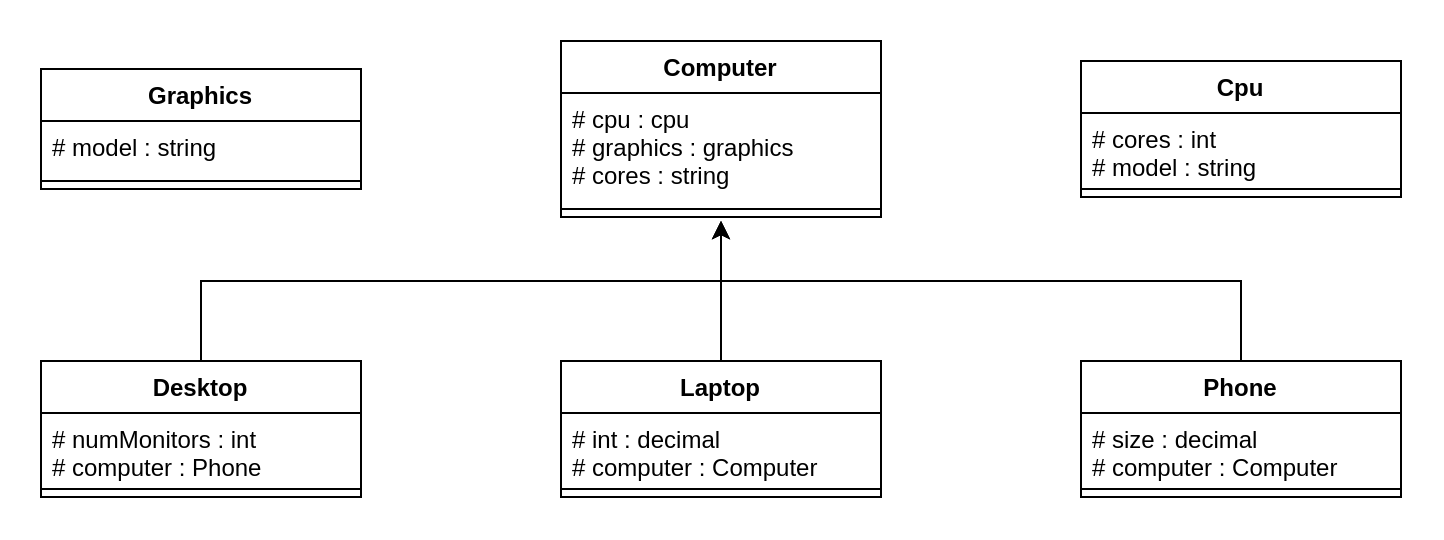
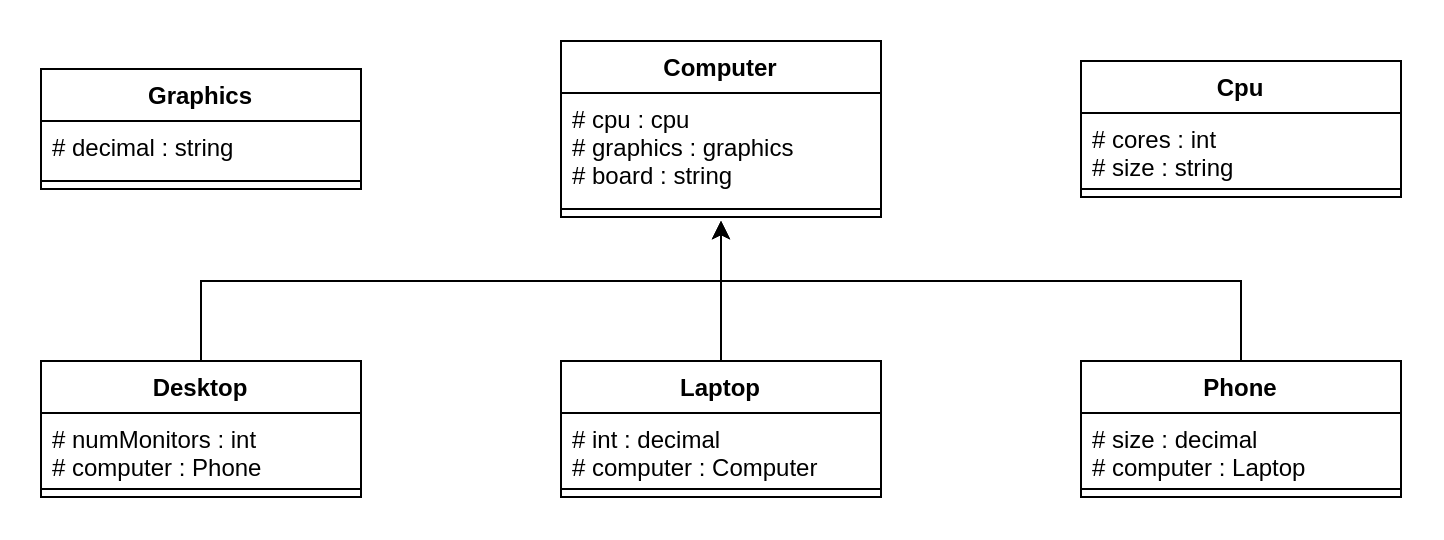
node "# cpu : cpu # graphics : graphics # cores : string": label "# cpu : cpu # graphics : graphics # cores : string" -> "# cpu : cpu # graphics : graphics # board : string"
node "# cores : int # model : string": label "# cores : int # model : string" -> "# cores : int # size : string"
node "# model : string": label "# model : string" -> "# decimal : string"
node "# size : decimal # computer : Computer": label "# size : decimal # computer : Computer" -> "# size : decimal # computer : Laptop"
